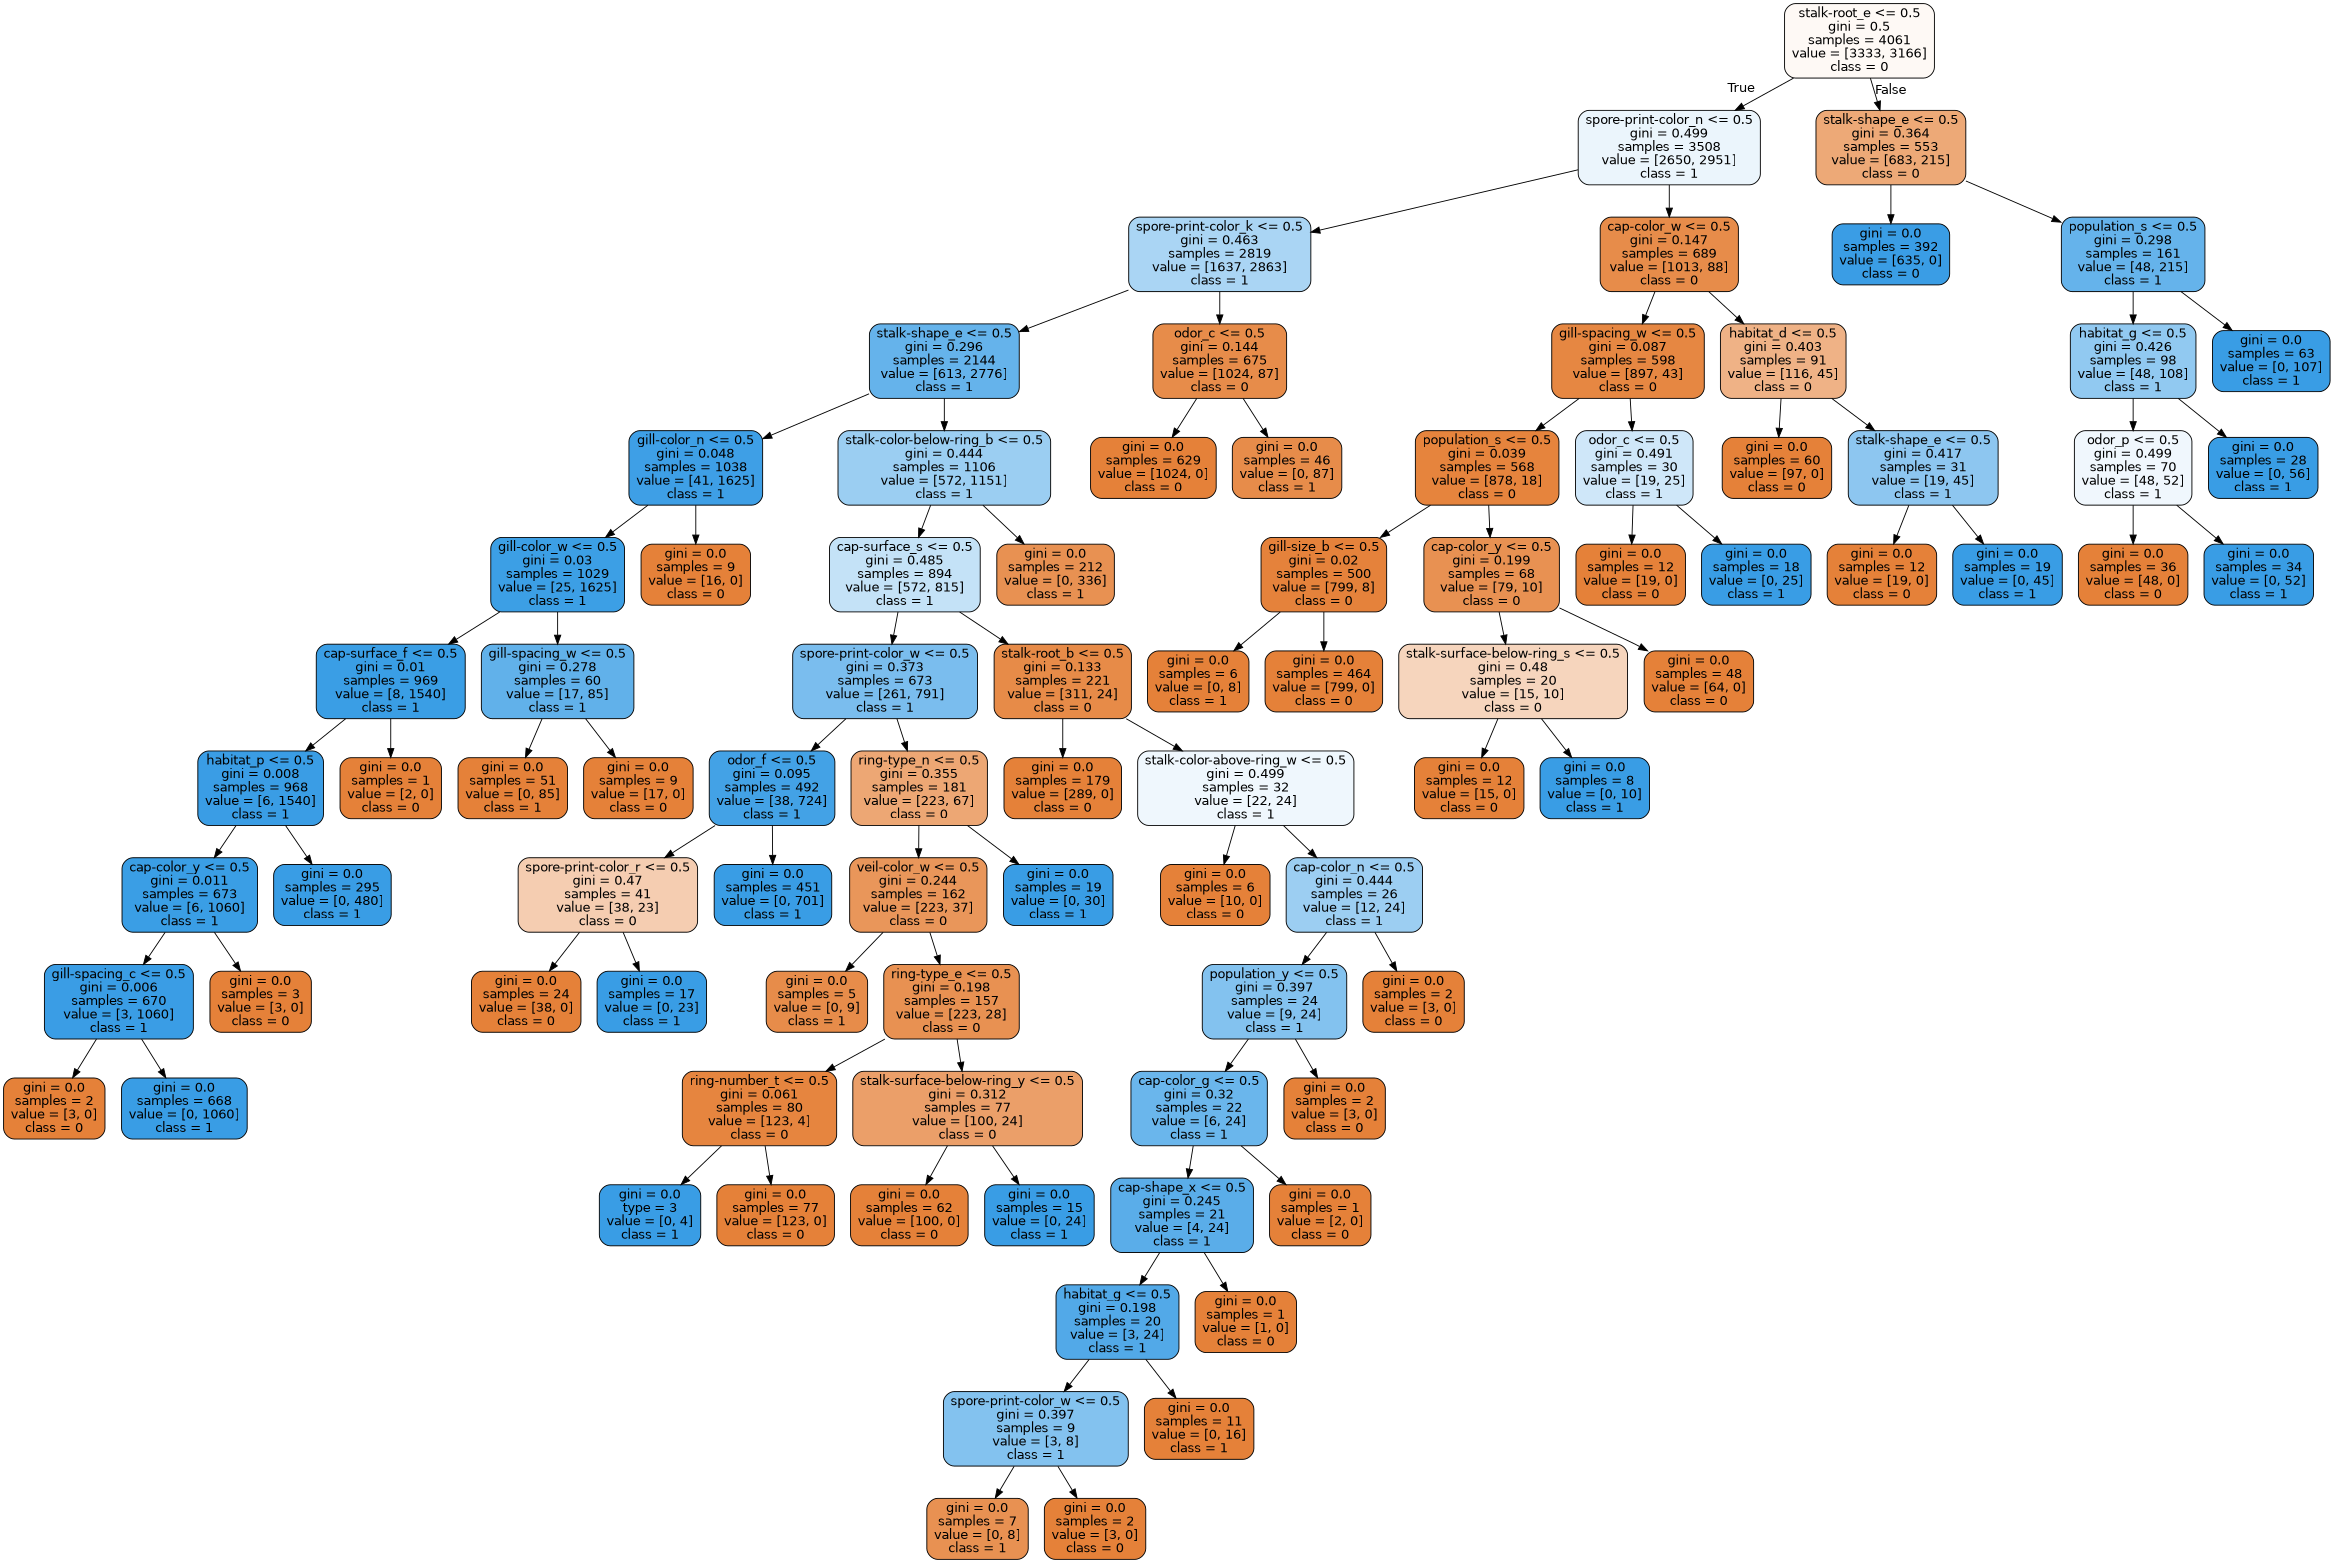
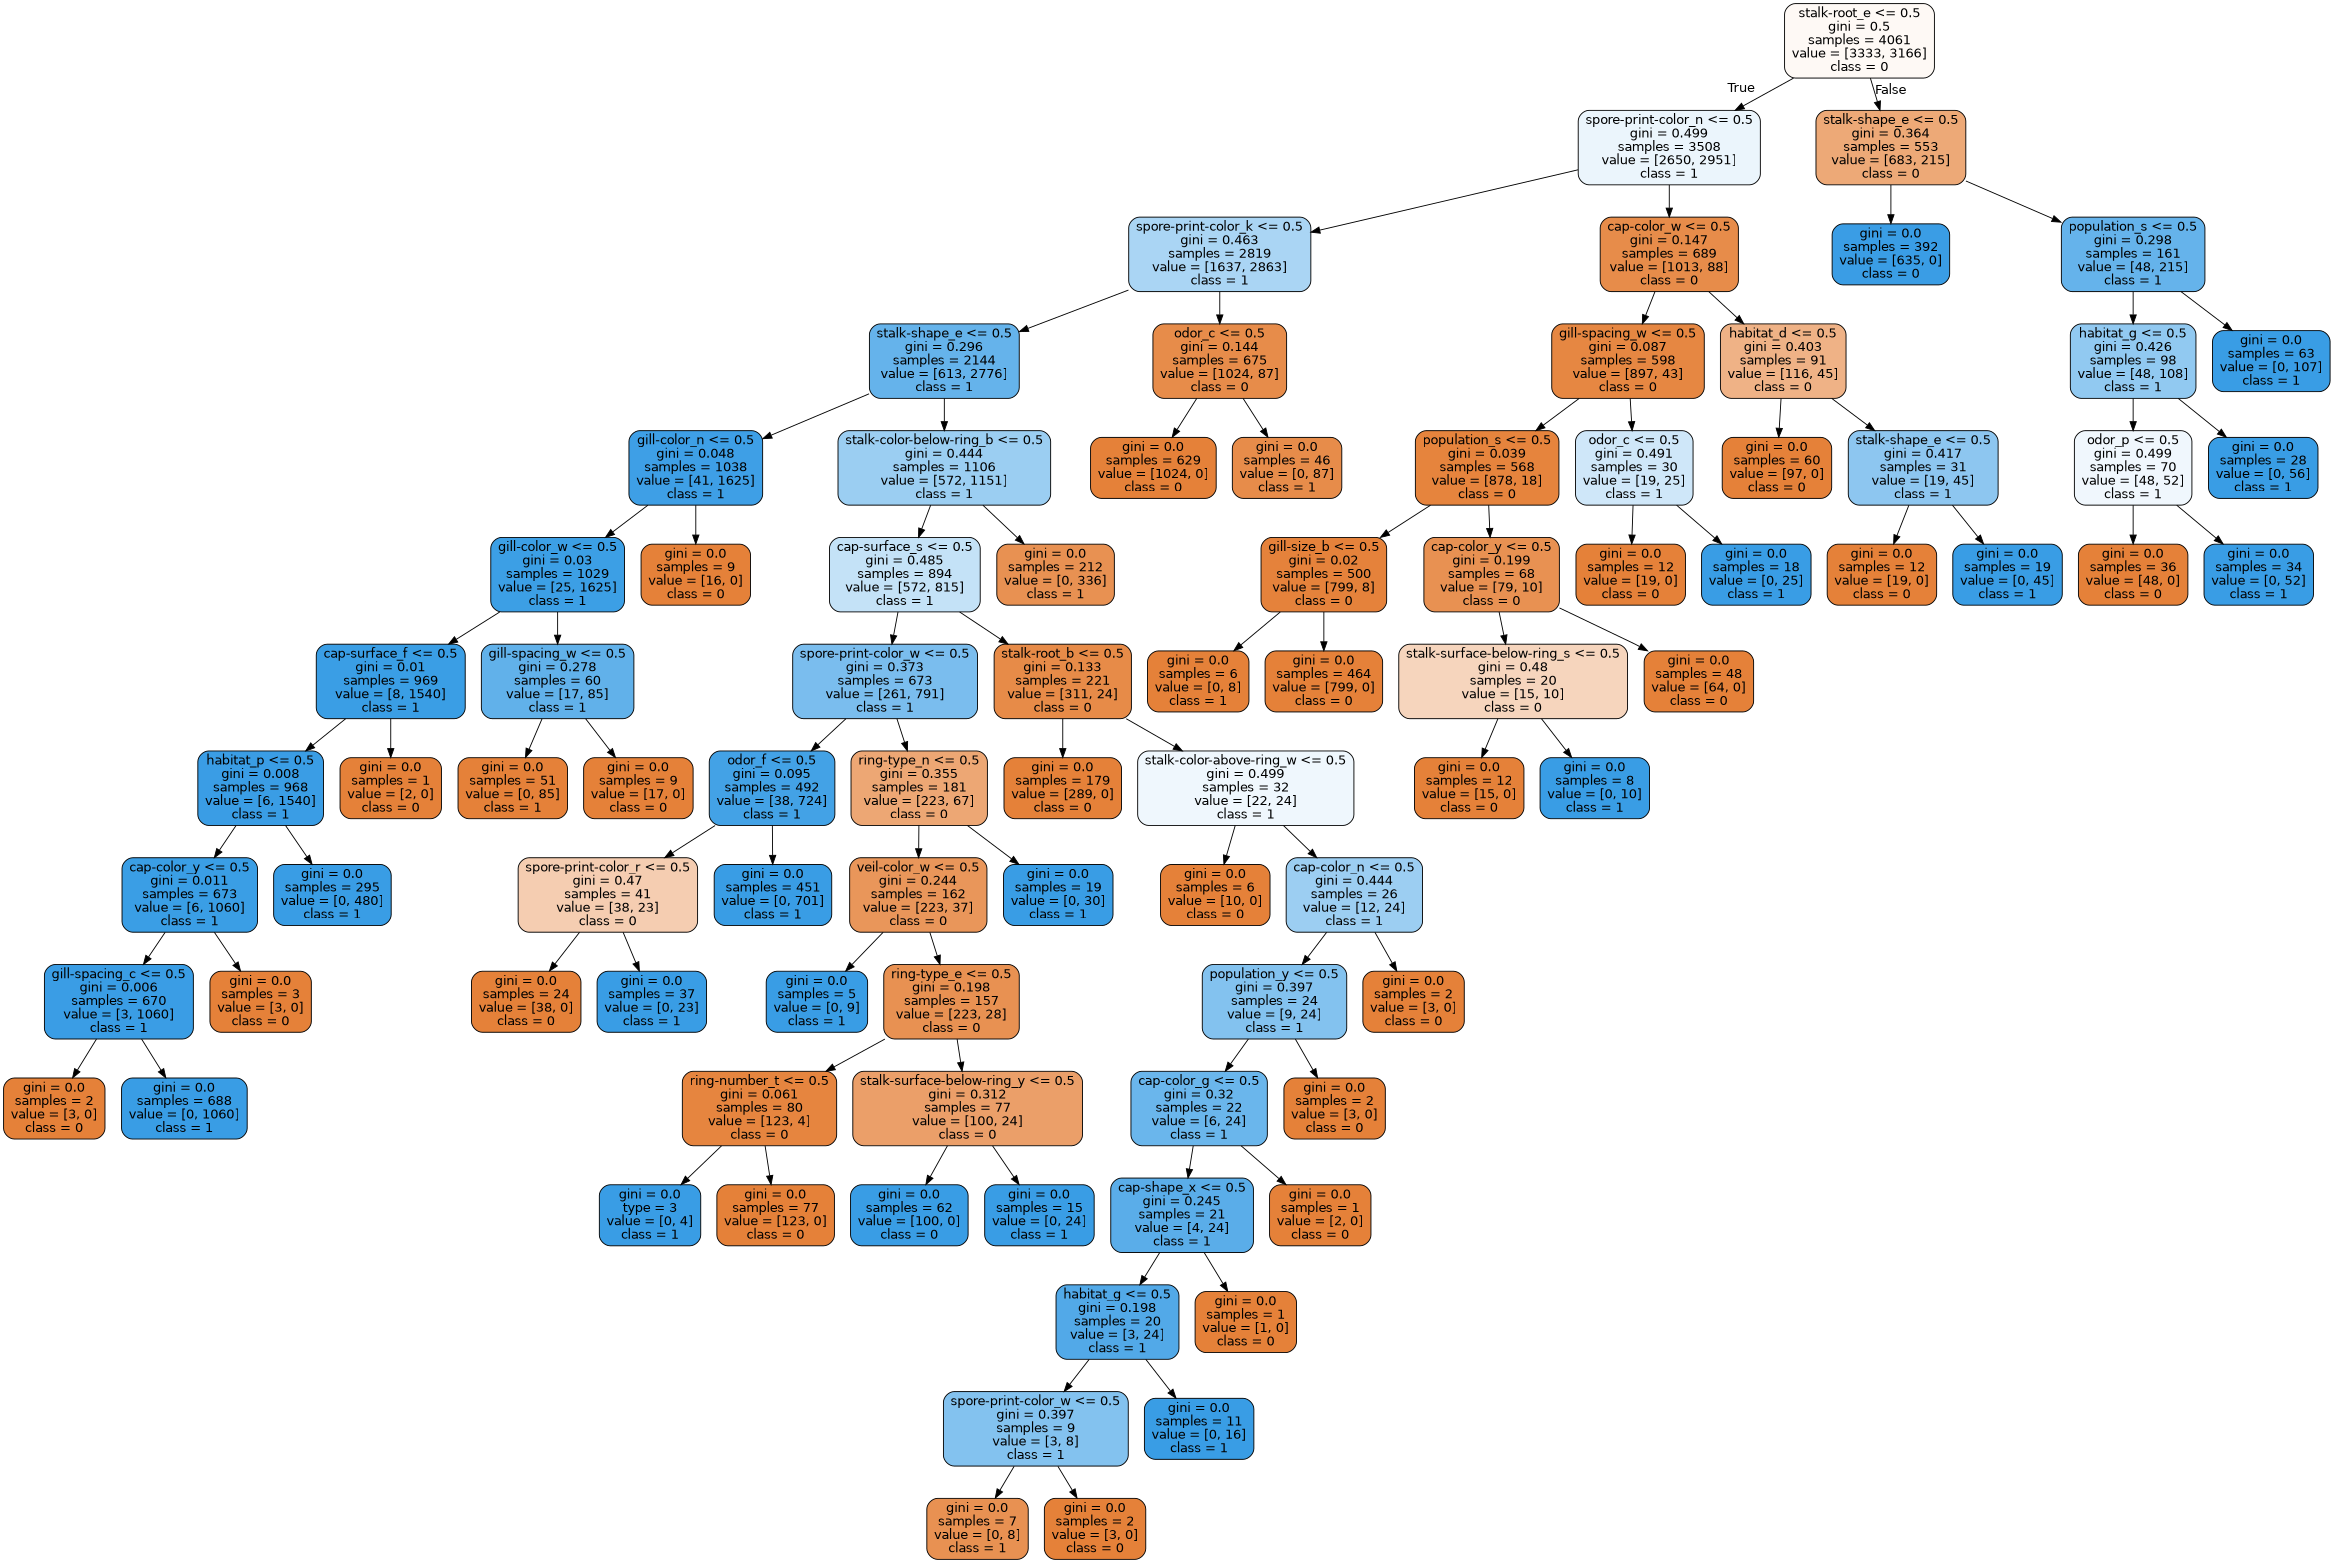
node "gini = 0.0 samples = 17 value = [0, 23] class = 1": label "gini = 0.0 samples = 17 value = [0, 23] class = 1" -> "gini = 0.0 samples = 37 value = [0, 23] class = 1"
node "gini = 0.0 samples = 5 value = [0, 9] class = 1": fillcolor #e78c4a -> #399de5
node "gini = 0.0 samples = 668 value = [0, 1060] class = 1": label "gini = 0.0 samples = 668 value = [0, 1060] class = 1" -> "gini = 0.0 samples = 688 value = [0, 1060] class = 1"
node "gini = 0.0 samples = 62 value = [100, 0] class = 0": fillcolor #e58139 -> #399de5
node "gini = 0.0 samples = 11 value = [0, 16] class = 1": fillcolor #e58139 -> #399de5
